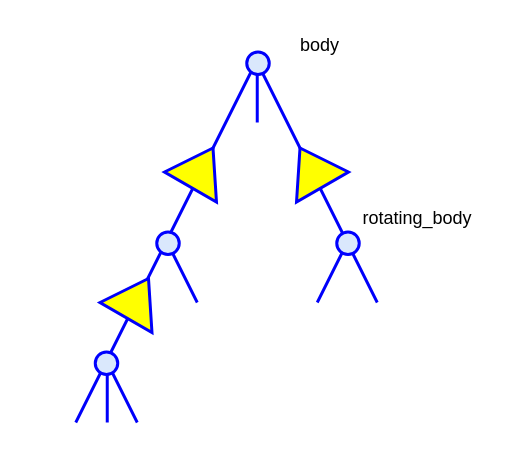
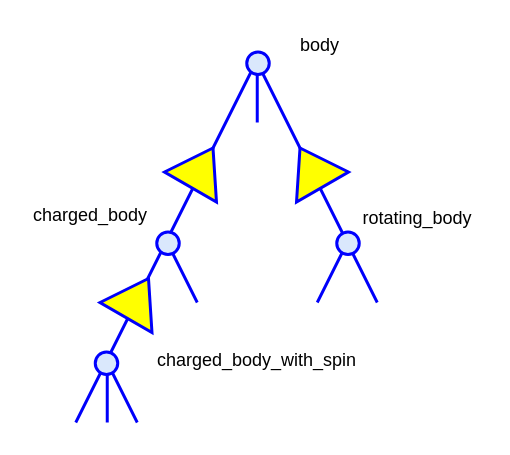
node "charged_body": added
node "charged_body_with_spin": added
